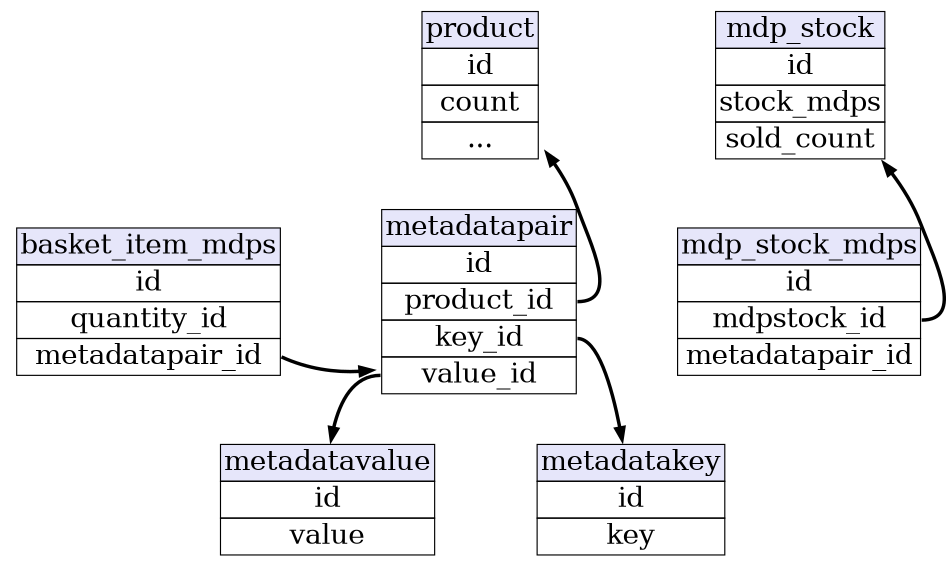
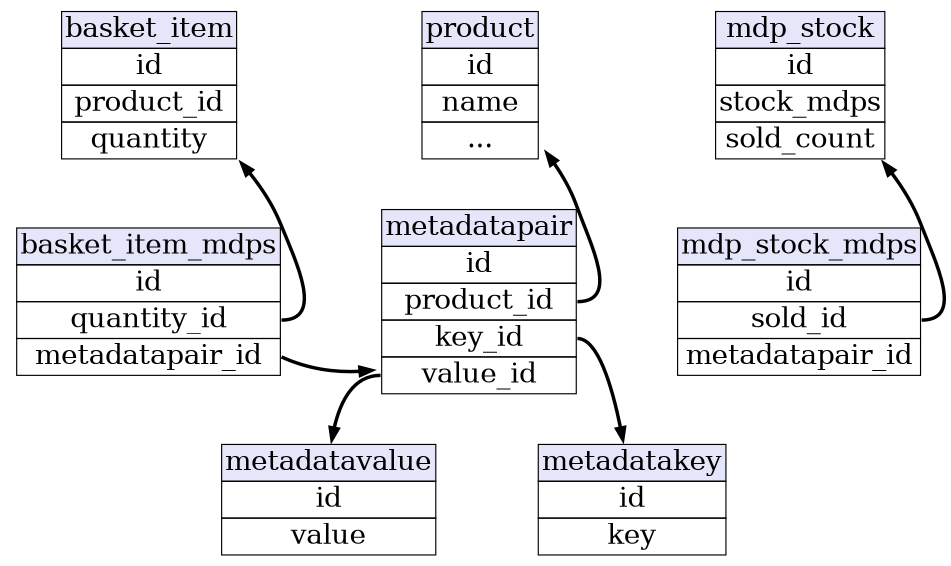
node "basket_item": added
node "product": text "count" -> "name"
node "mdp_stock_mdps": text "mdpstock_id" -> "sold_id"
